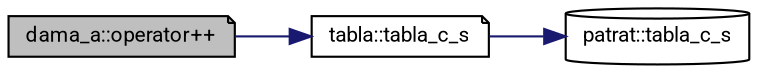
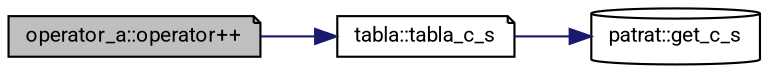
node "dama_a::operator++": label "dama_a::operator++" -> "operator_a::operator++"
node "patrat::tabla_c_s": label "patrat::tabla_c_s" -> "patrat::get_c_s"
